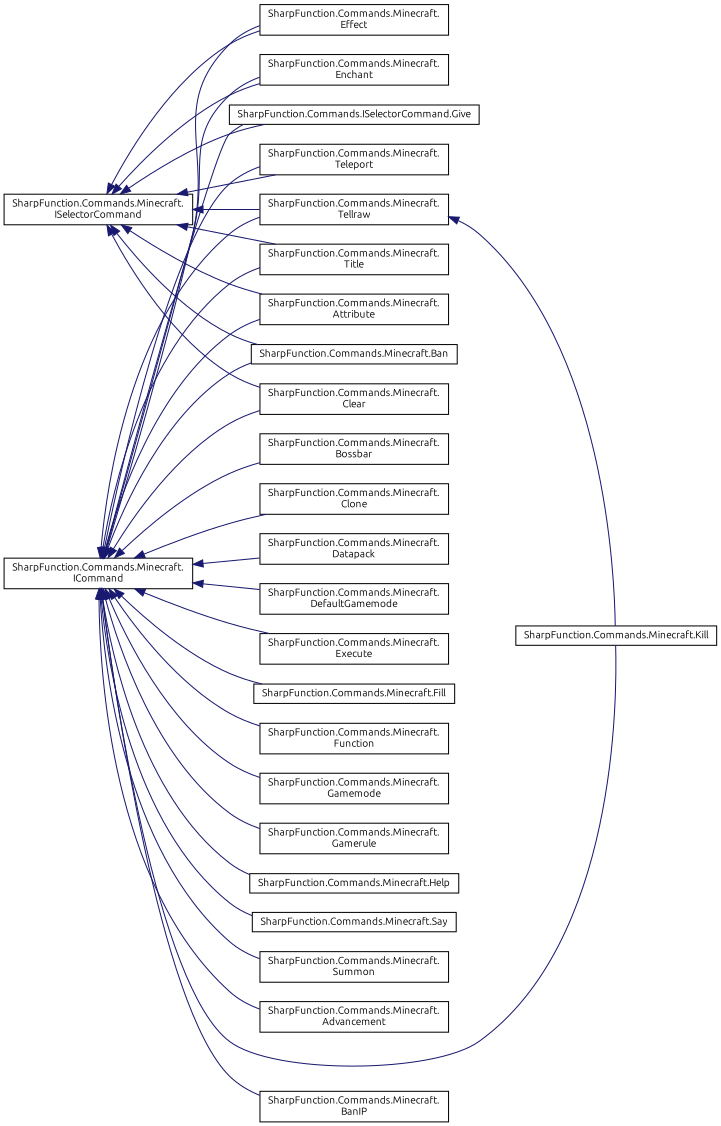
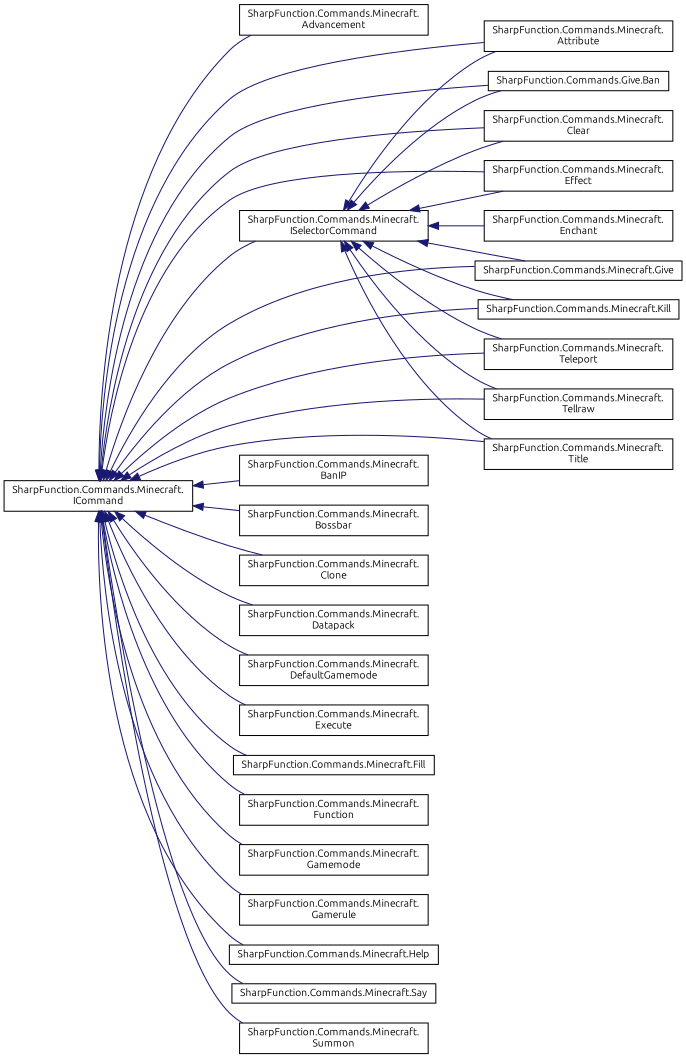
node "SharpFunction.Commands.ISelectorCommand.Give": label "SharpFunction.Commands.ISelectorCommand.Give" -> "SharpFunction.Commands.Minecraft.Give"
edge "SharpFunction.Commands.Minecraft. Enchant" -> "SharpFunction.Commands.Minecraft. ICommand": now "SharpFunction.Commands.Minecraft. ISelectorCommand" -> "SharpFunction.Commands.Minecraft. ICommand"
node "SharpFunction.Commands.Minecraft.Ban": label "SharpFunction.Commands.Minecraft.Ban" -> "SharpFunction.Commands.Give.Ban"
edge "SharpFunction.Commands.Minecraft.Kill" -> "SharpFunction.Commands.Minecraft. Tellraw": now "SharpFunction.Commands.Minecraft.Kill" -> "SharpFunction.Commands.Minecraft. ISelectorCommand"
